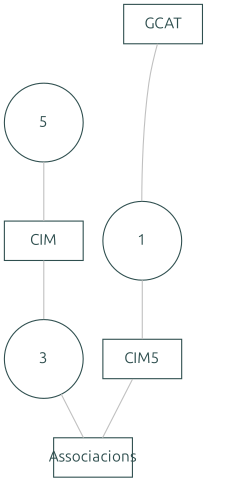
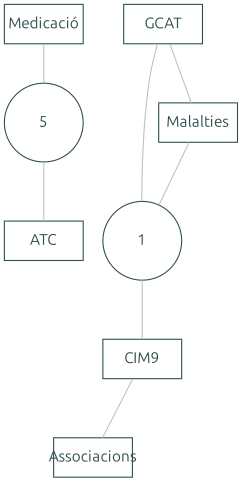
node "Medicació": added
node "Malalties": added
node "CIM": label "CIM" -> "ATC"
node "3": removed
node "CIM5": label "CIM5" -> "CIM9"
